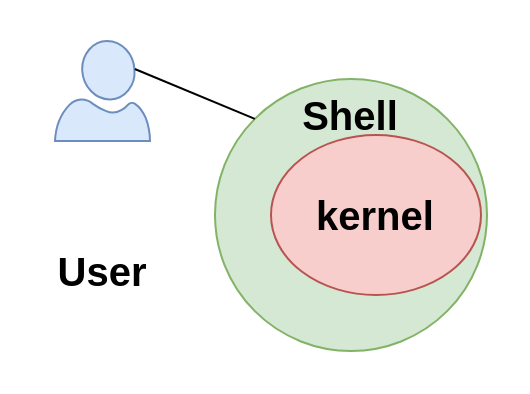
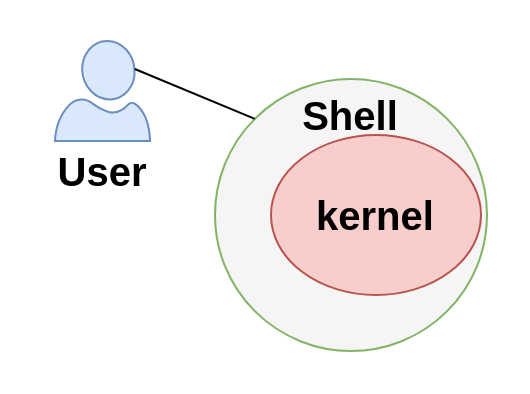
node "Shell": fillcolor #d5e8d4 -> #f5f5f5
node "User": moved (103, 271) -> (103, 171)
